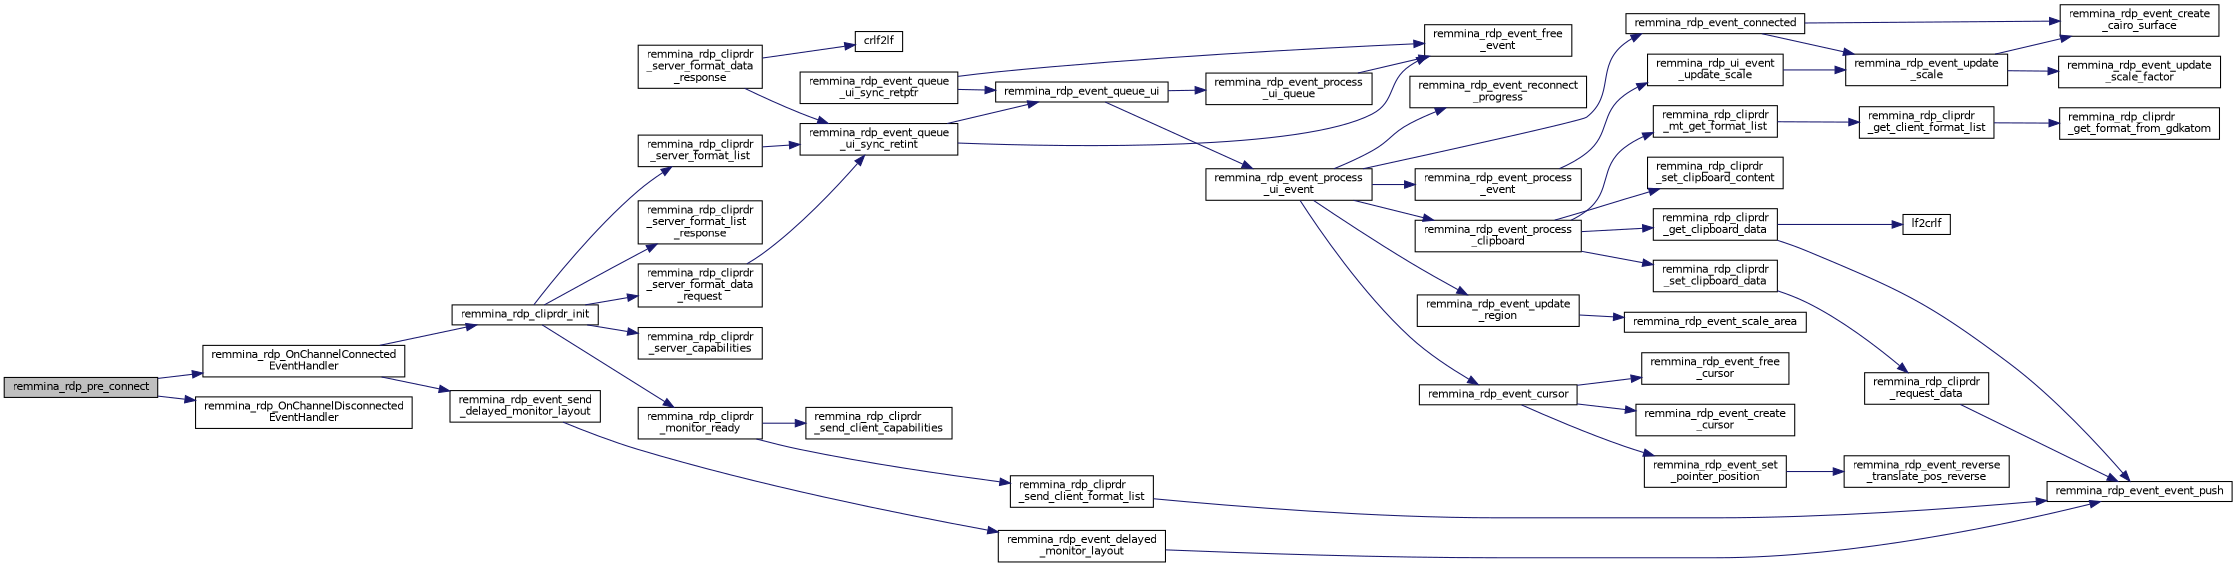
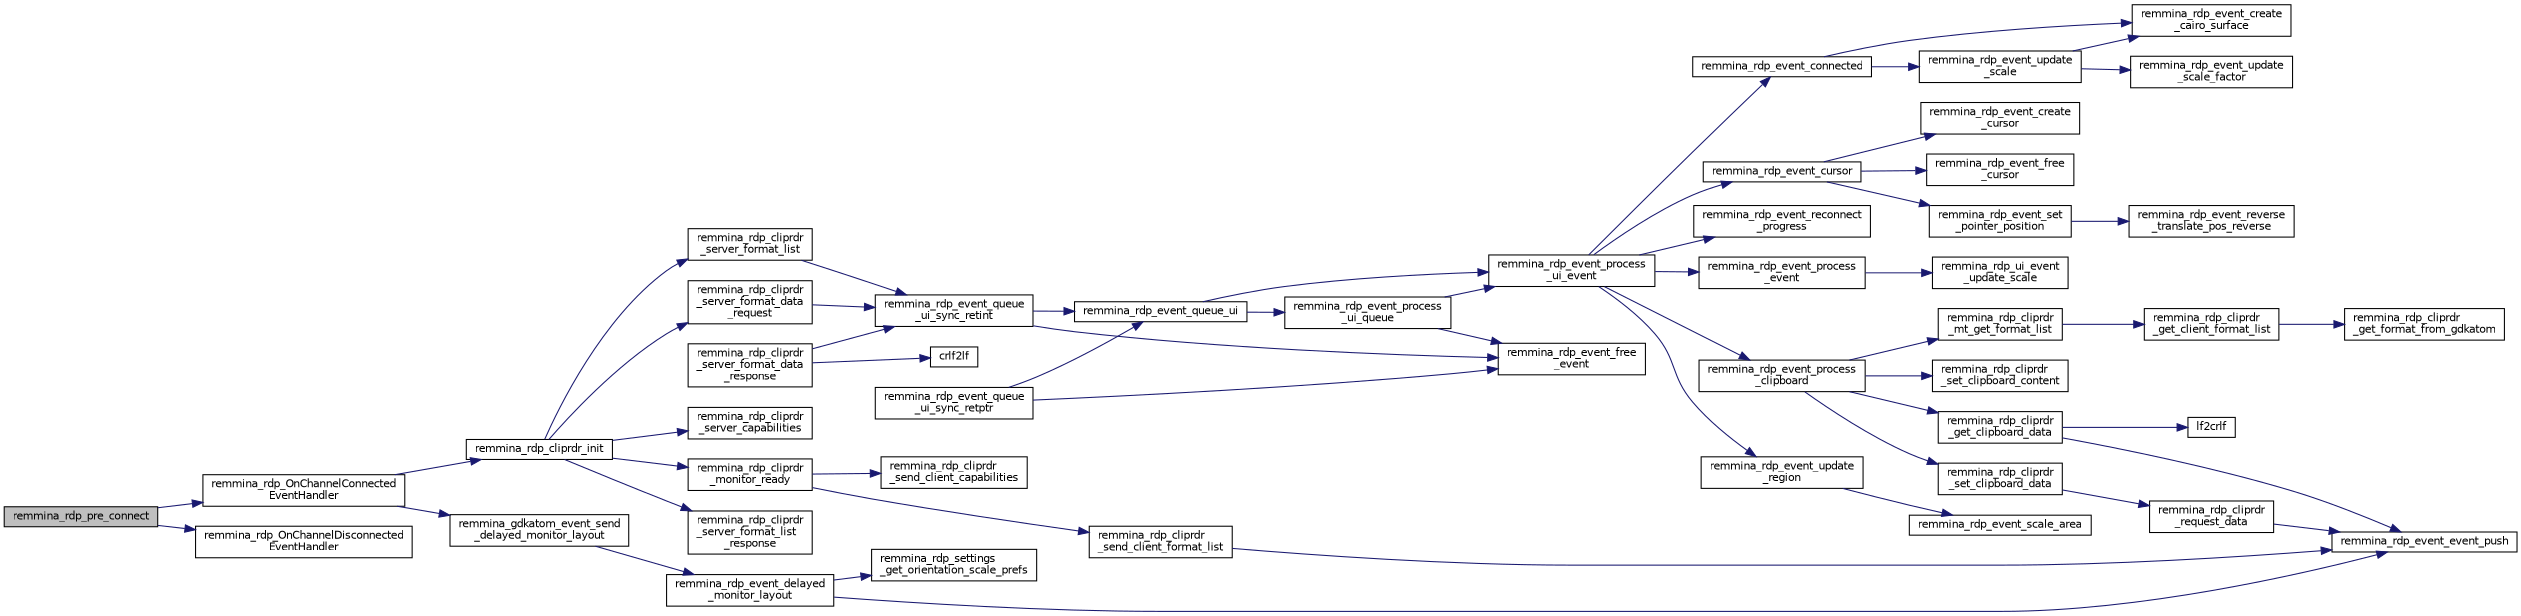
edge "remmina_rdp_ui_event _update_scale" -> "remmina_rdp_event_update _scale": removed
edge "remmina_rdp_event_process _ui_queue" -> "remmina_rdp_event_process _ui_event": added
node "remmina_rdp_event_send _delayed_monitor_layout": label "remmina_rdp_event_send _delayed_monitor_layout" -> "remmina_gdkatom_event_send _delayed_monitor_layout"
node "remmina_rdp_settings _get_orientation_scale_prefs": added
